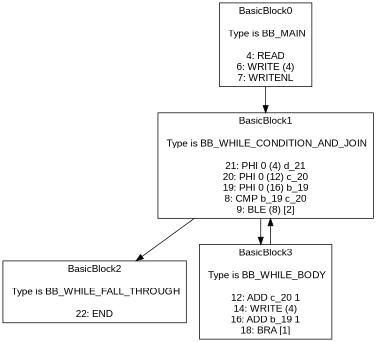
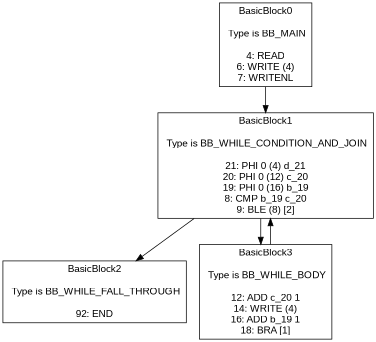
node "BasicBlock2 Type is BB_WHILE_FALL_THROUGH 22: END": label "BasicBlock2 Type is BB_WHILE_FALL_THROUGH 22: END" -> "BasicBlock2 Type is BB_WHILE_FALL_THROUGH 92: END"
